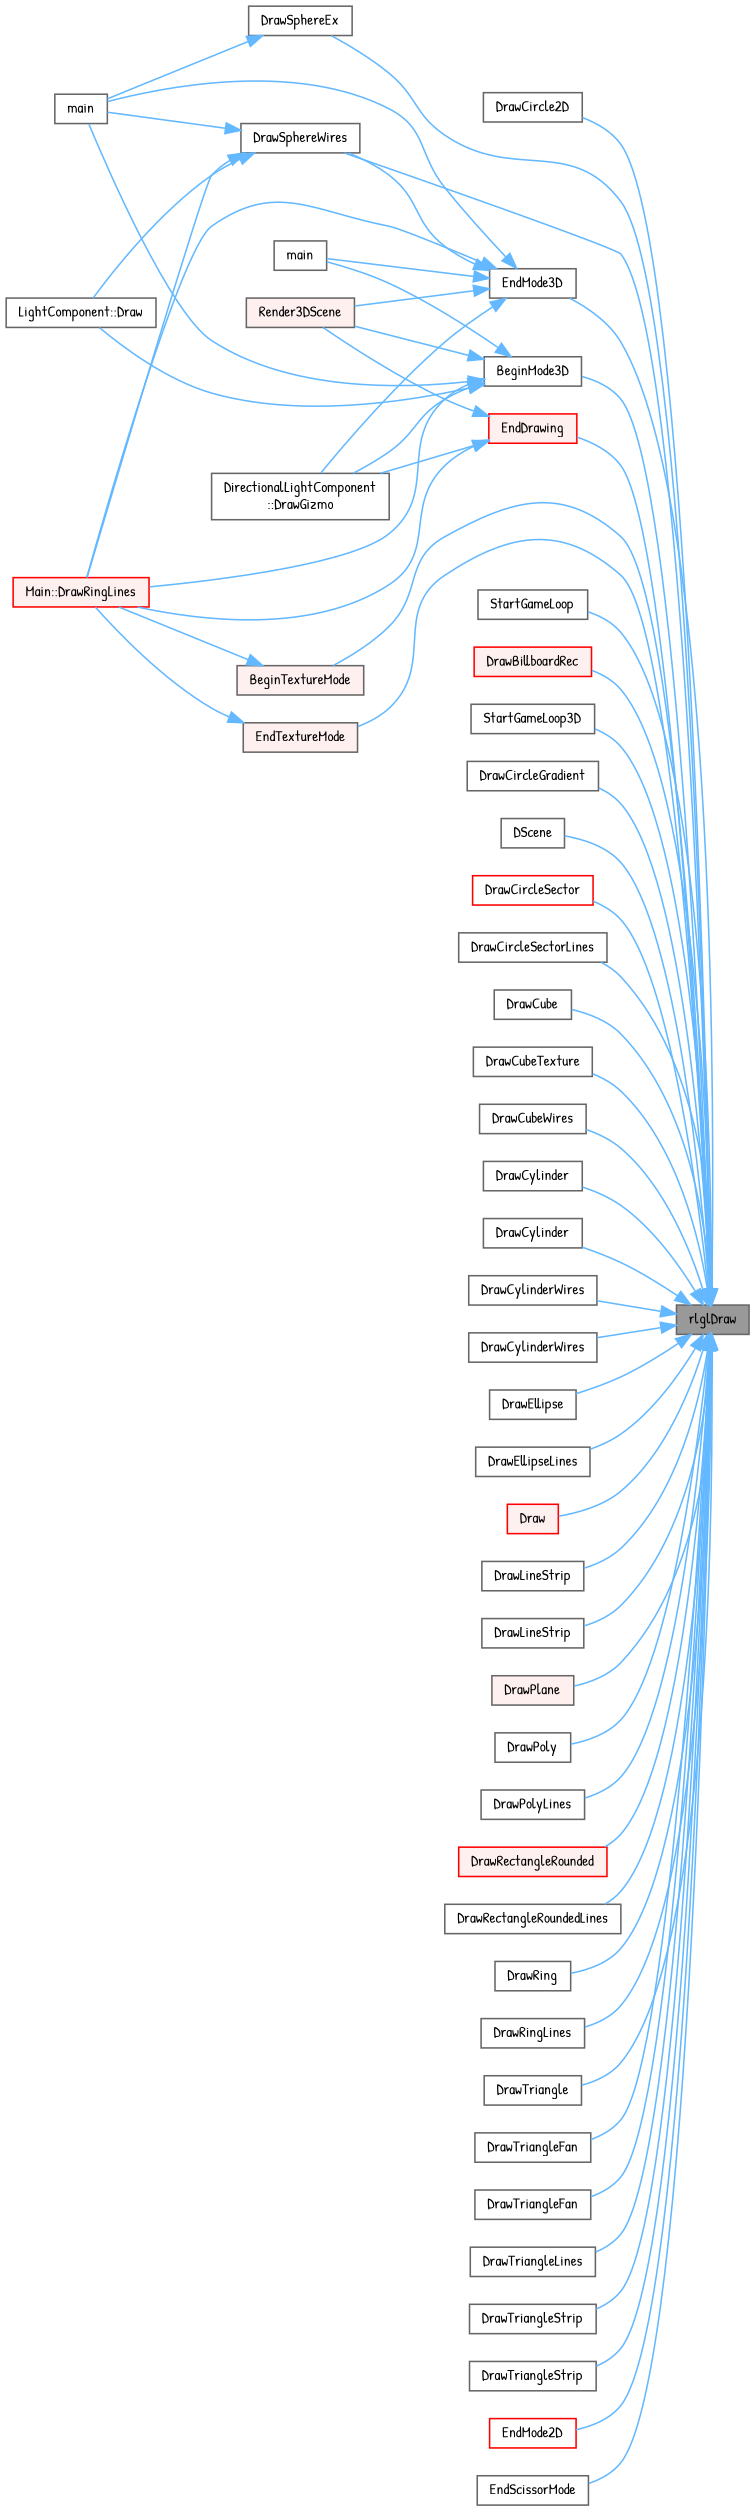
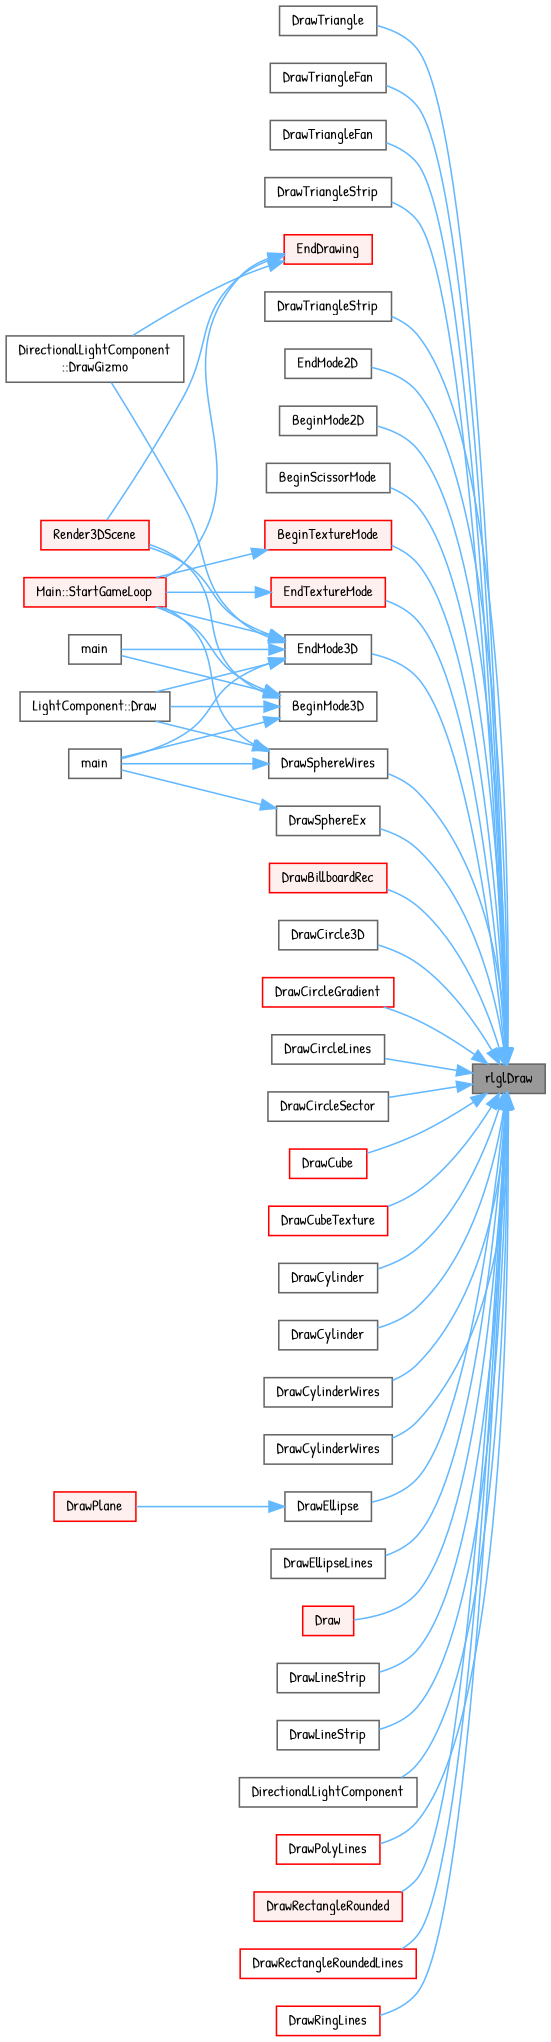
node "DrawCircle2D": label "DrawCircle2D" -> "BeginMode2D"
edge "DrawSphereWires" -> "EndMode3D": now "LightComponent::Draw" -> "EndMode3D"
node "Render3DScene": color grey40 -> red
edge "DirectionalLightComponent ::DrawGizmo" -> "BeginMode3D": removed
node "Main::DrawRingLines": label "Main::DrawRingLines" -> "Main::StartGameLoop"
node "StartGameLoop": label "StartGameLoop" -> "BeginScissorMode"
edge "BeginMode3D" -> "rlglDraw": removed
node "BeginTextureMode": color grey40 -> red
node "StartGameLoop3D": label "StartGameLoop3D" -> "DrawCircle3D"
node "EndTextureMode": color grey40 -> red
node "DrawCircleGradient": color grey40 -> red
node "DScene": label "DScene" -> "DrawCircleLines"
edge "EndDrawing" -> "rlglDraw": removed
node "DrawCircleSector": color red -> grey40
node "DrawCircleSectorLines": removed
node "DrawCube": color grey40 -> red
node "DrawCubeTexture": color grey40 -> red
node "DrawCubeWires": removed
edge "DrawPlane" -> "rlglDraw": now "DrawPlane" -> "DrawEllipse"
node "DrawPlane": color grey40 -> red
node "DrawPoly": label "DrawPoly" -> "DirectionalLightComponent"
node "DrawPolyLines": color grey40 -> red
node "DrawRectangleRoundedLines": color grey40 -> red
node "DrawRing": removed
node "DrawRingLines": color grey40 -> red
node "DrawTriangleLines": removed
node "EndMode2D": color red -> grey40
node "EndScissorMode": removed
